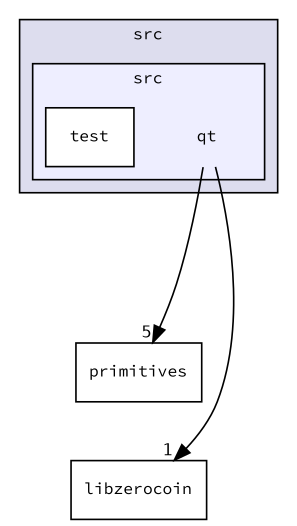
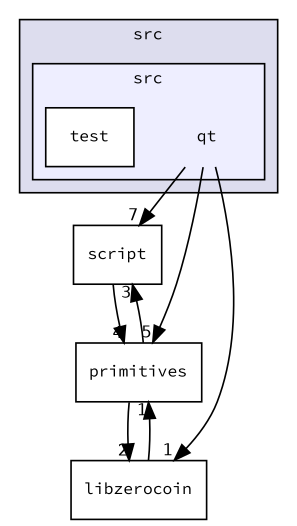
node "script": added
edge "primitives" -> "libzerocoin": added
edge "libzerocoin" -> "primitives": added
